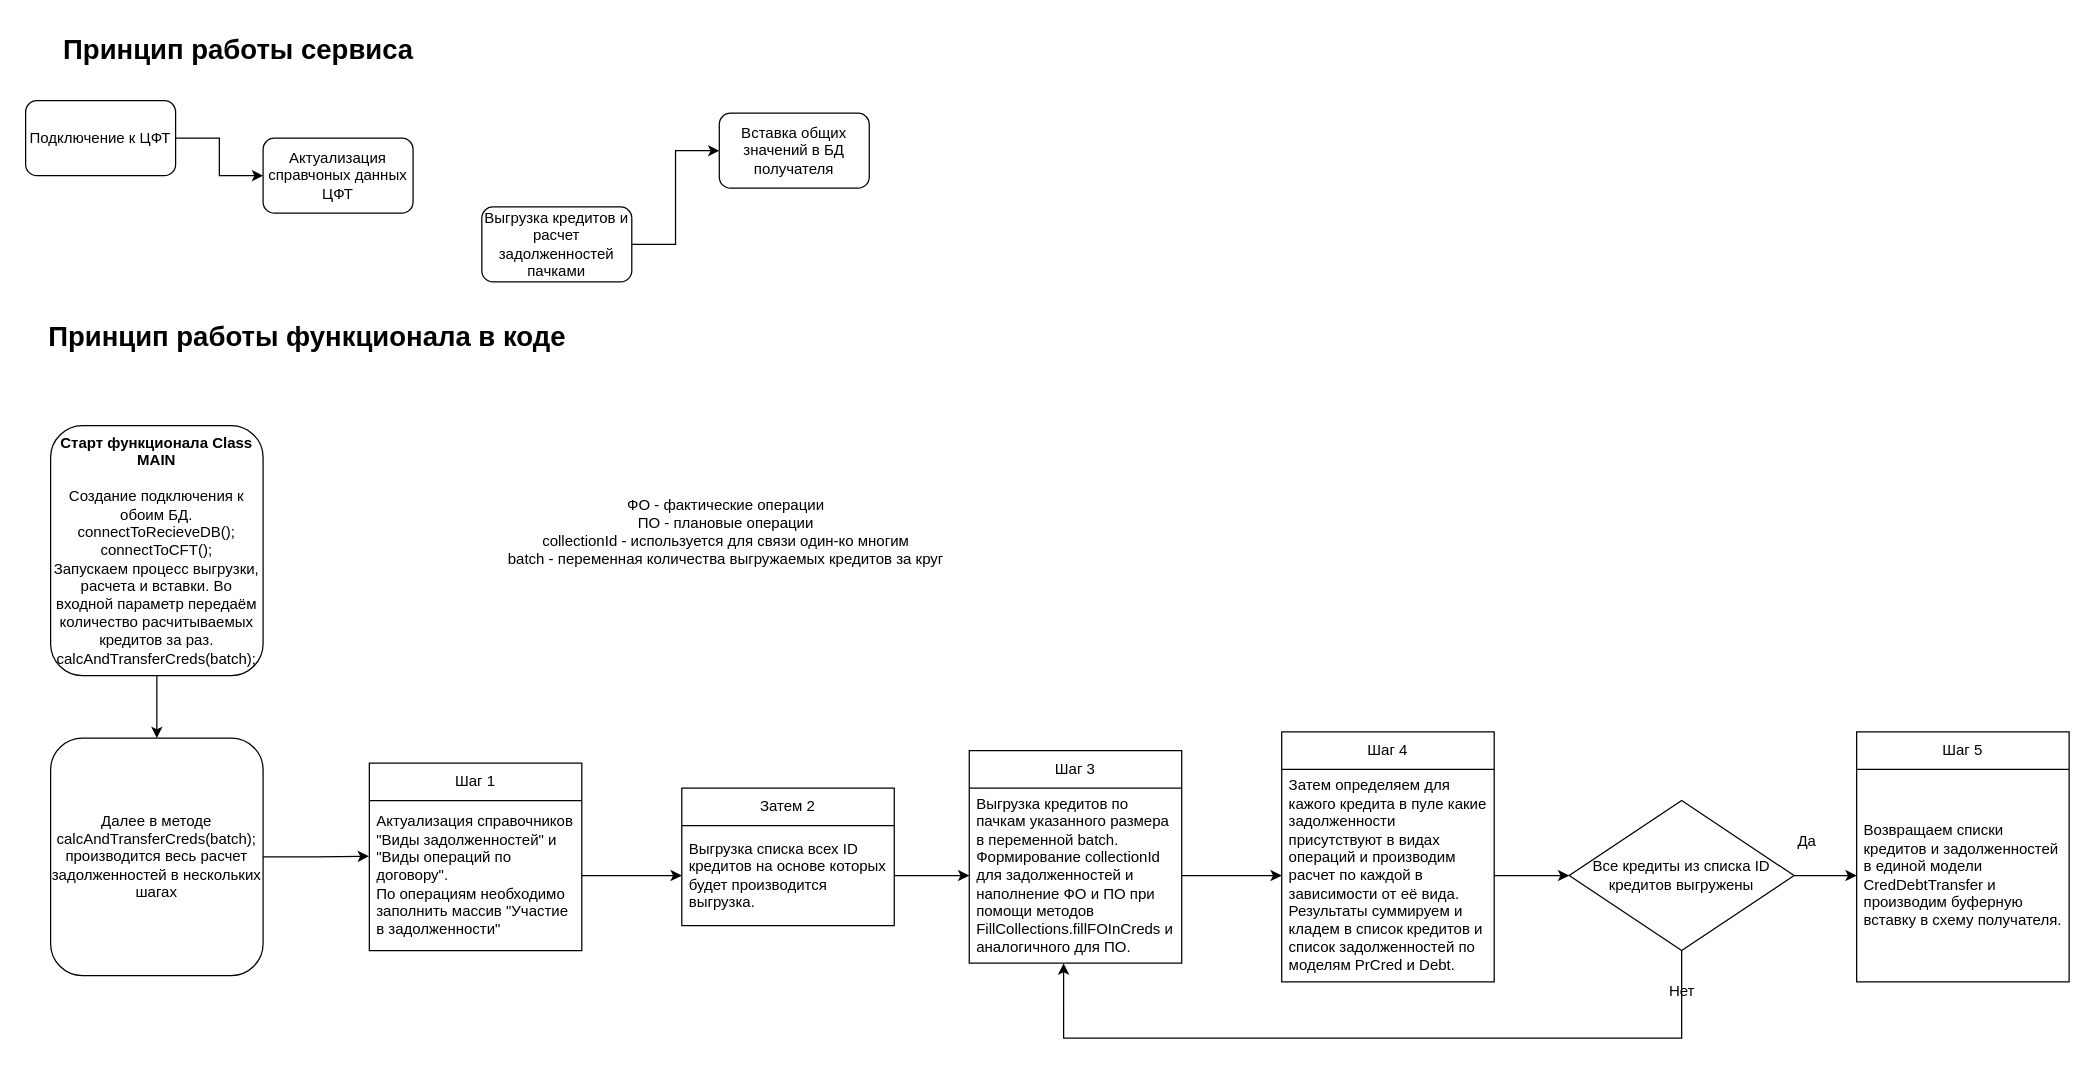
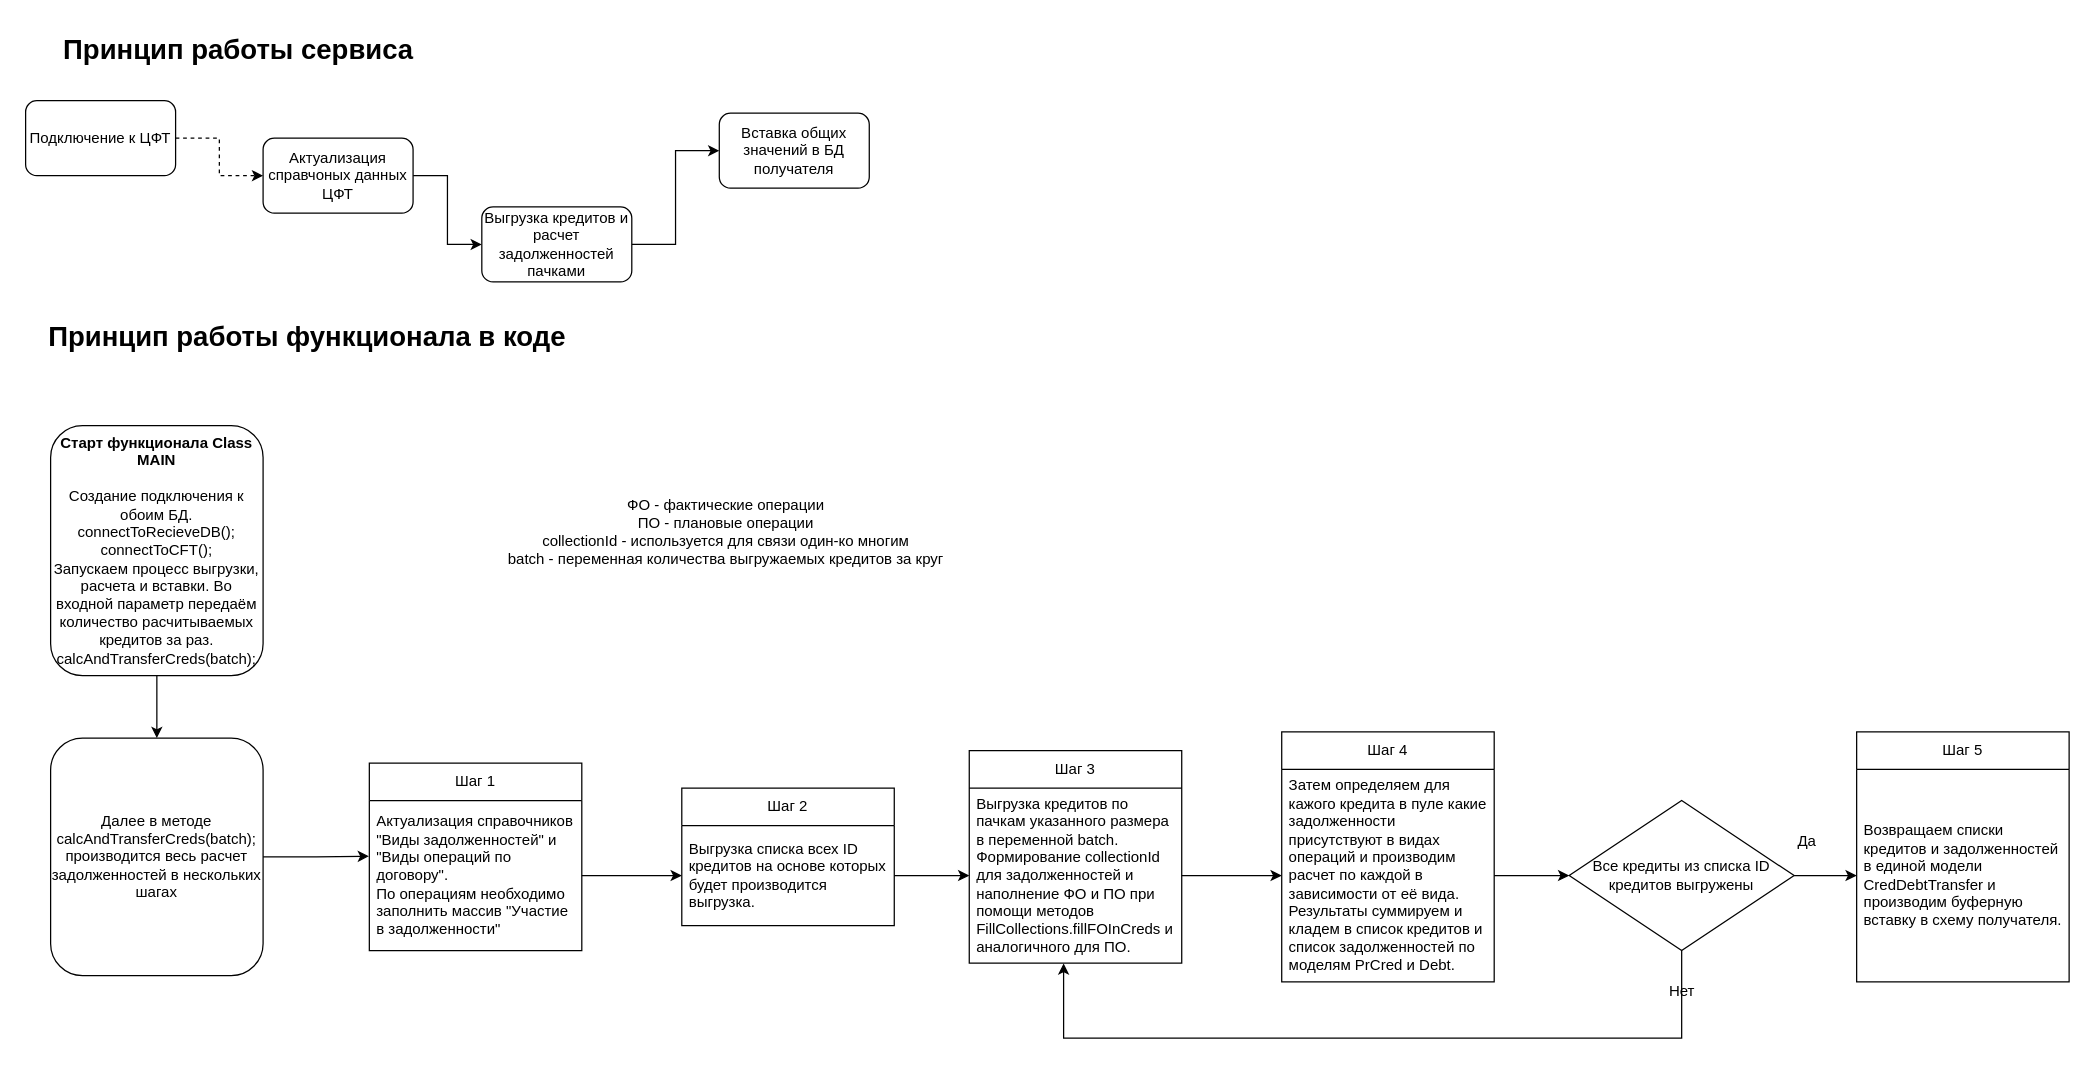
edge "Подключение к ЦФТ" -> "Актуализация справчоных данных ЦФТ": style solid -> dashed
edge "Актуализация справчоных данных ЦФТ" -> "Выгрузка кредитов и расчет задолженностей пачками": added
node "Затем 2": label "Затем 2" -> "Шаг 2"
